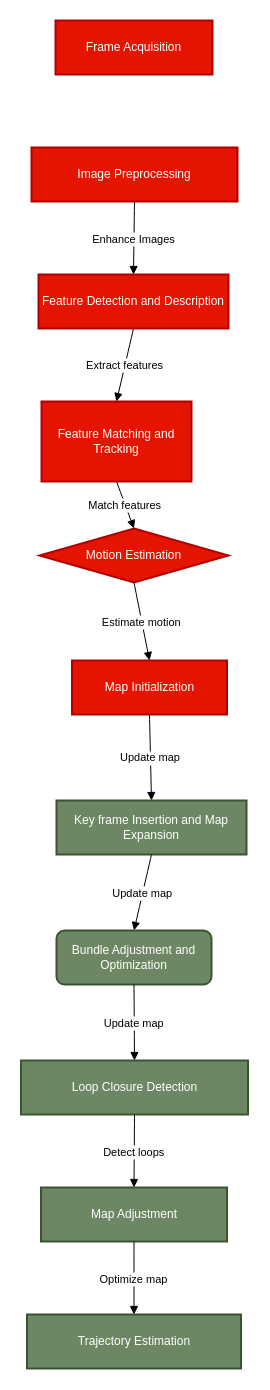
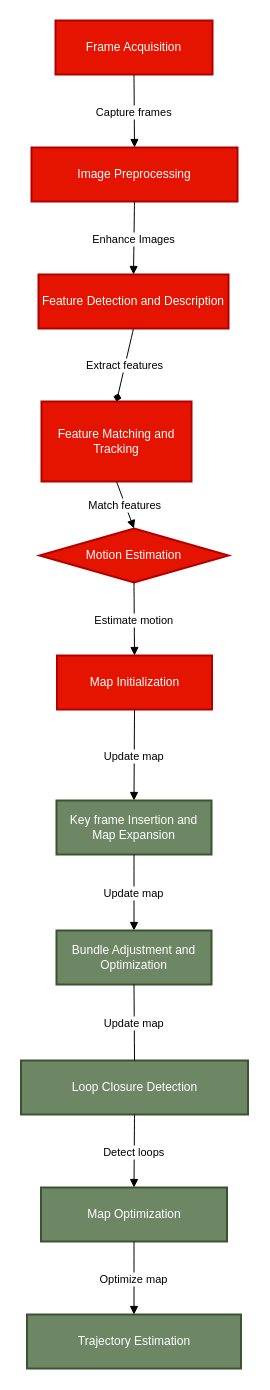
edge "Frame Acquisition" -> "Image Preprocessing": added, label "Capture frames"
edge "Feature Detection and Description" -> "Feature Matching and Tracking": arrowhead block -> diamond
node "Map Initialization": moved (150, 688) -> (135, 683)
node "Key frame Insertion and Map Expansion": size 190x54 -> 155x54
node "Bundle Adjustment and Optimization": shape rounded rectangle -> rectangle
edge "Bundle Adjustment and Optimization" -> "Loop Closure Detection": arrowhead block -> none
node "Map Adjustment": label "Map Adjustment" -> "Map Optimization"
